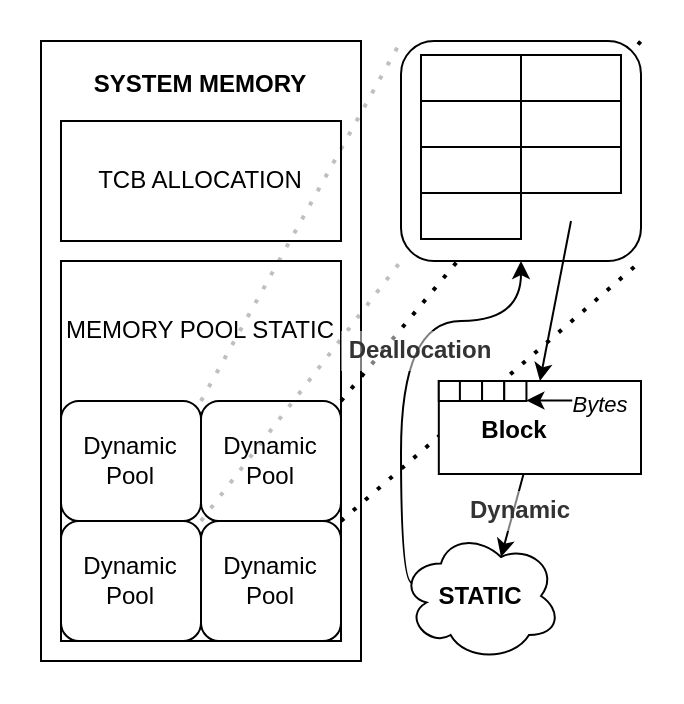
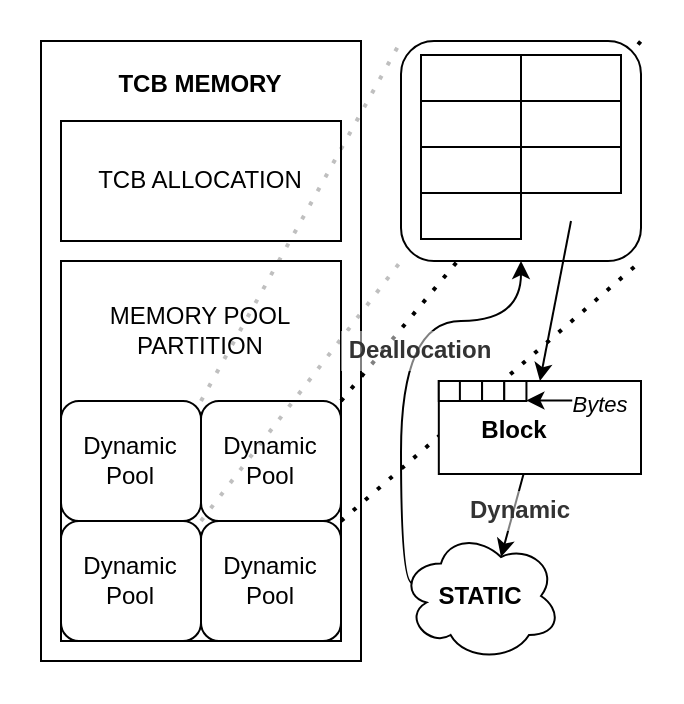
node "SYSTEM MEMORY": label "SYSTEM MEMORY" -> "TCB MEMORY"
node "MEMORY POOL STATIC": label "MEMORY POOL STATIC" -> "MEMORY POOL PARTITION"
